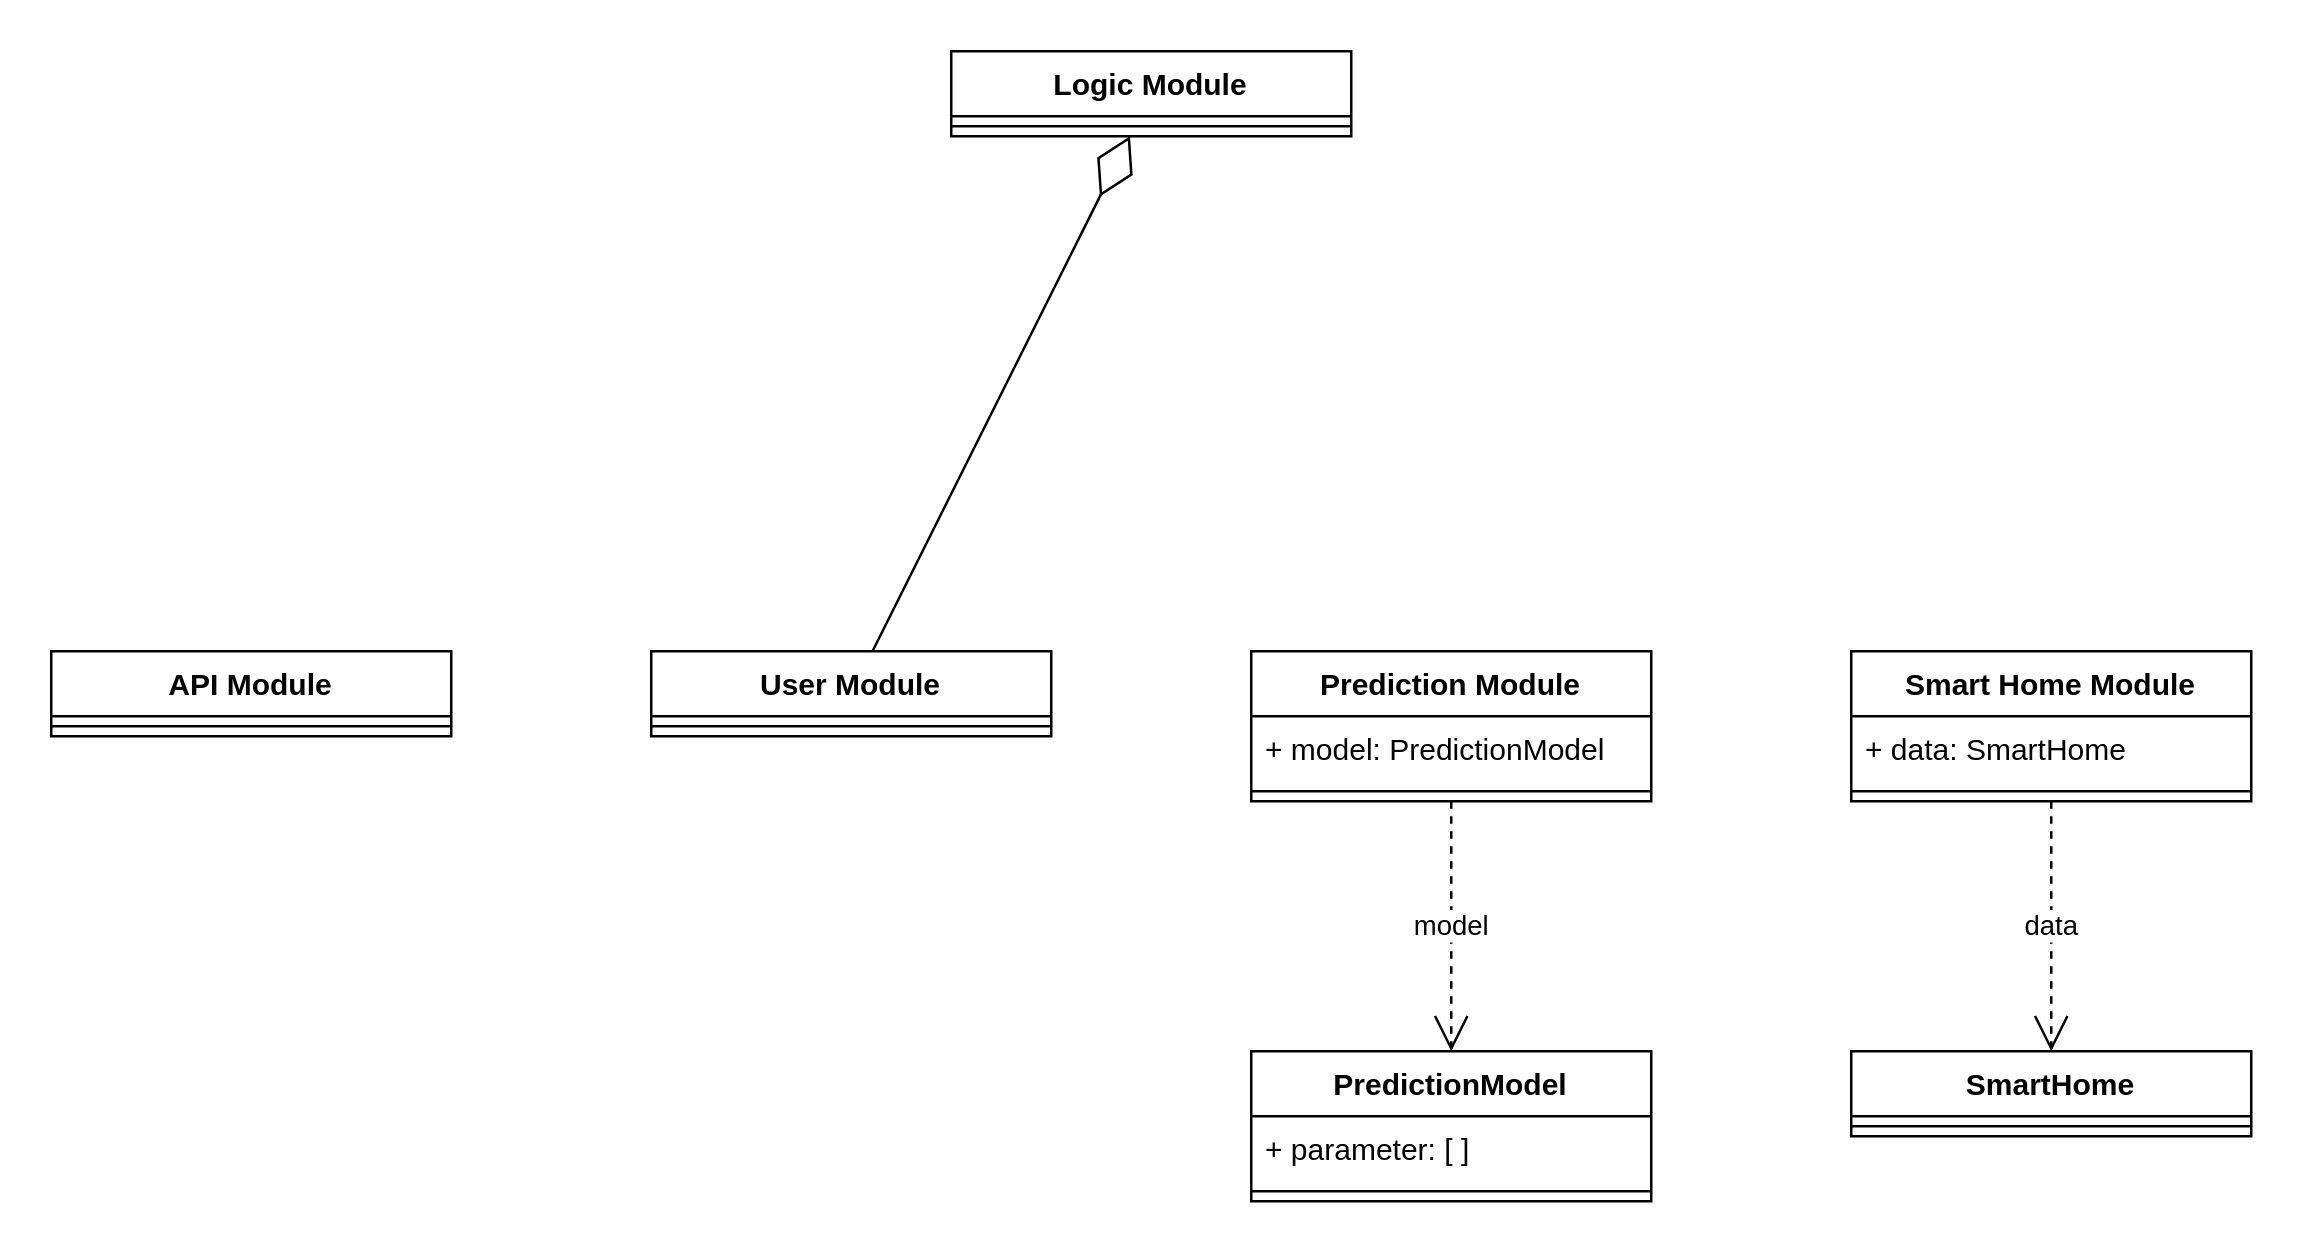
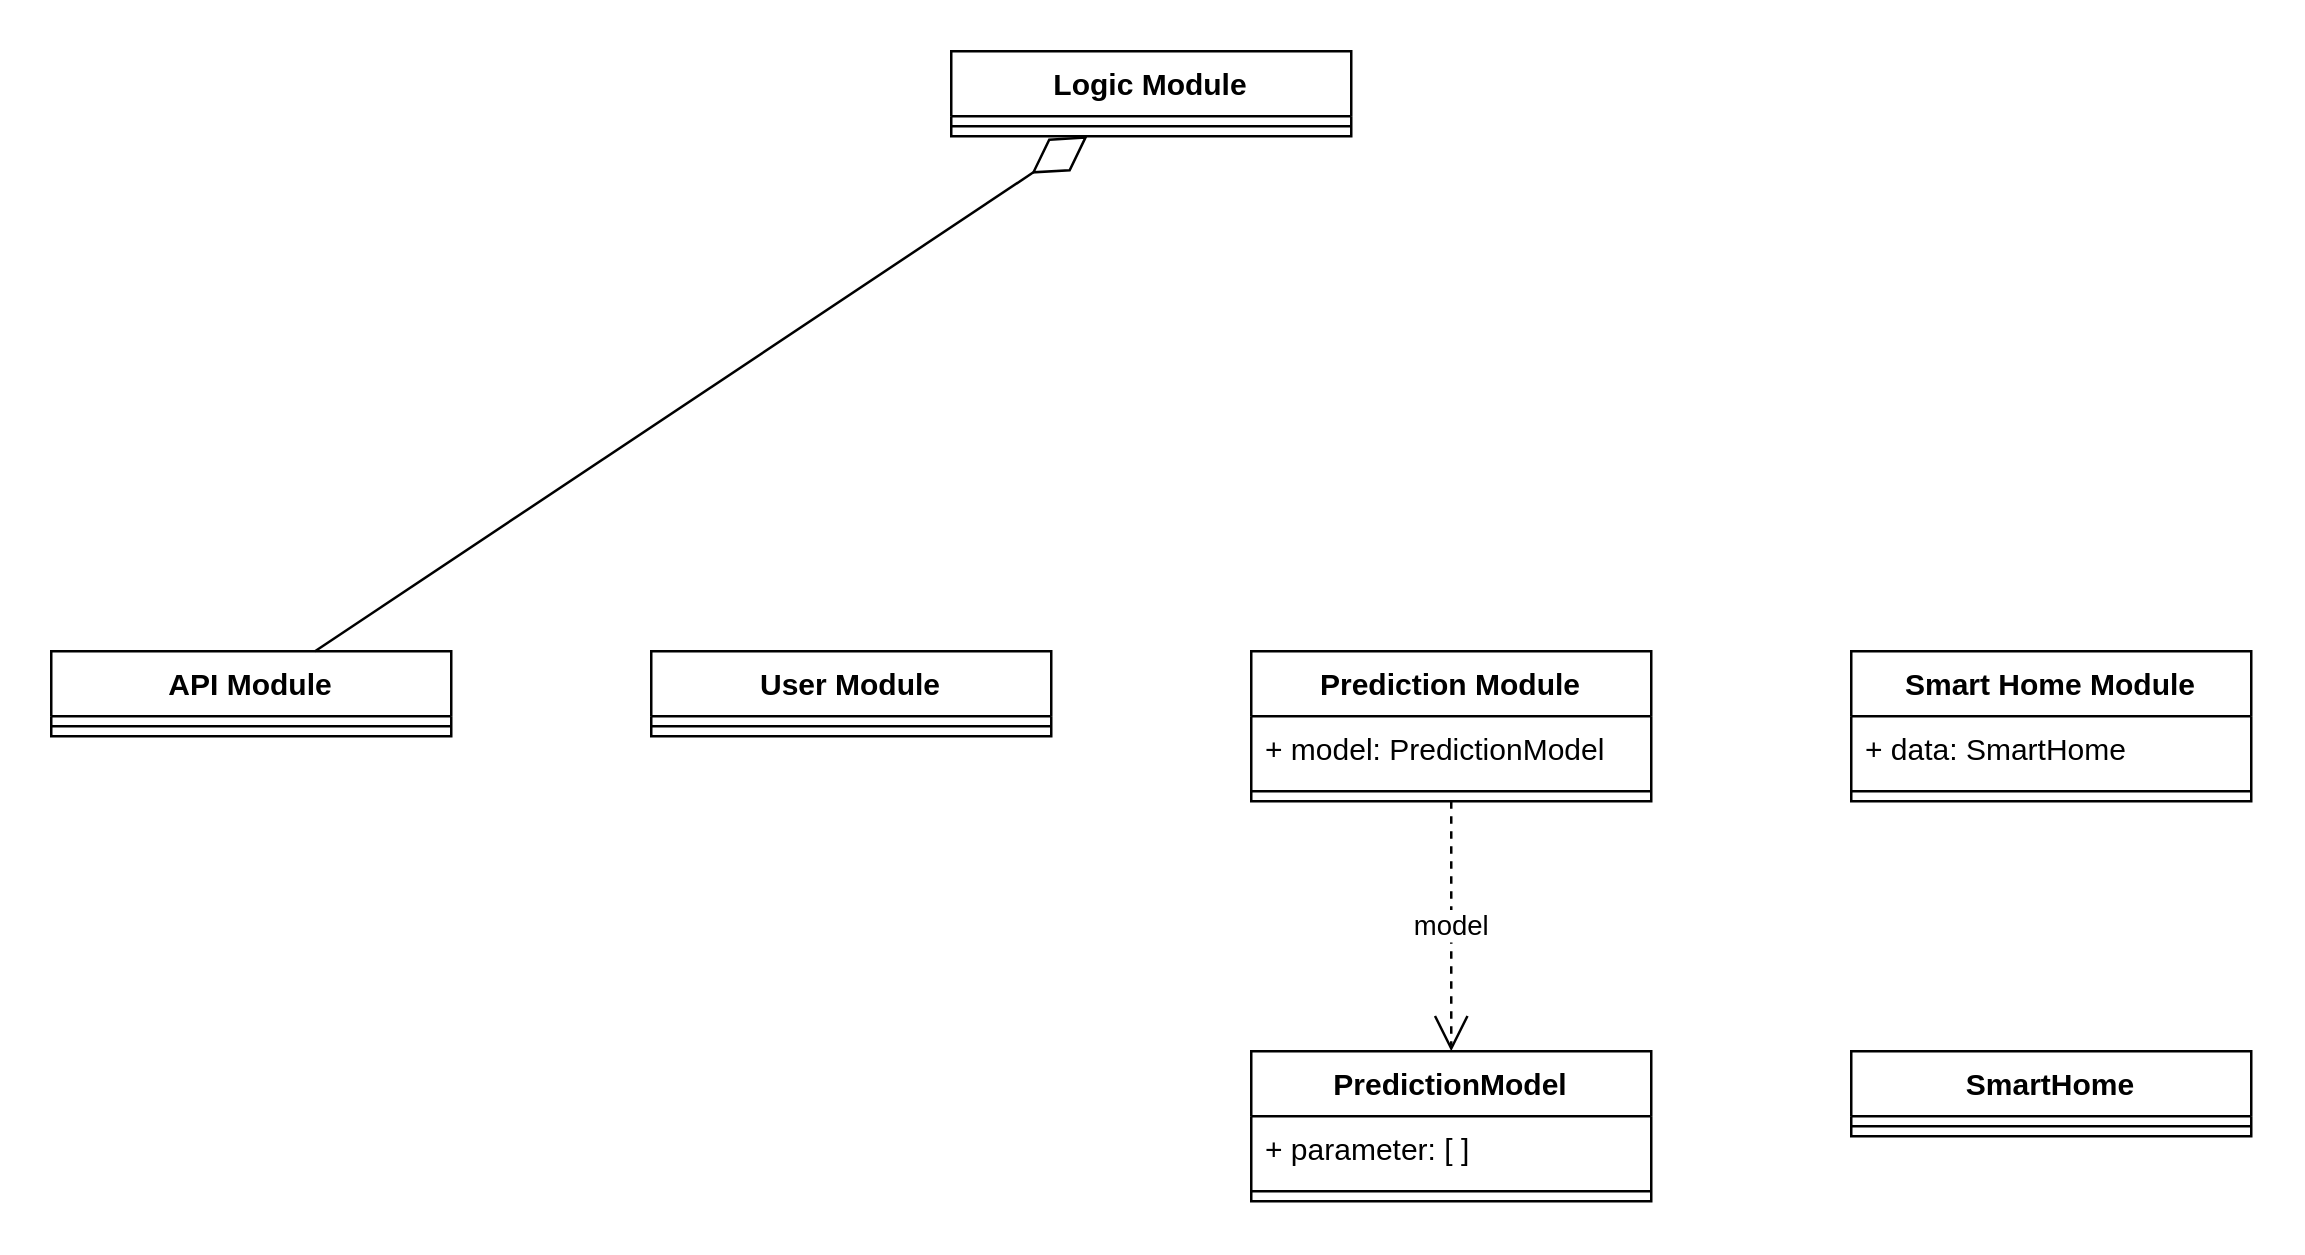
edge "API Module" -> "Logic Module": added
edge "User Module" -> "Logic Module": removed
edge "Smart Home Module" -> "SmartHome": removed, label "data"
